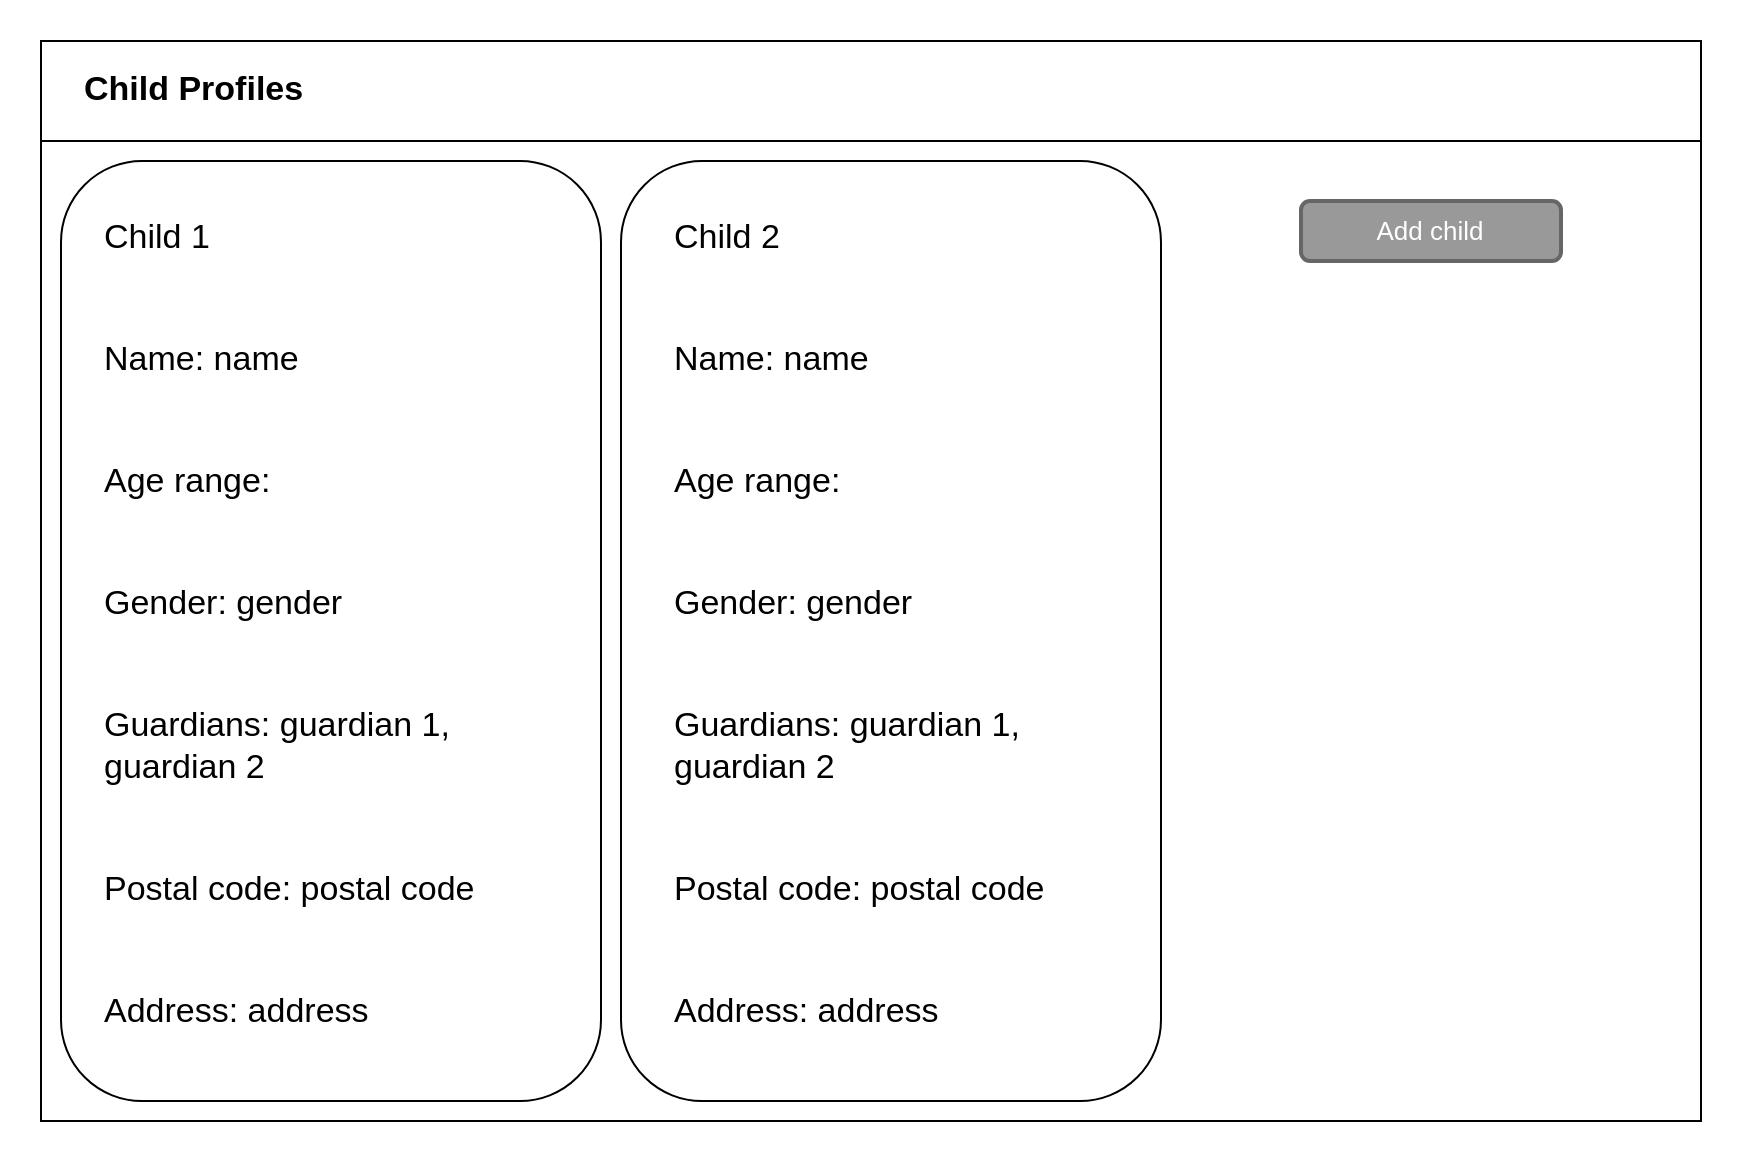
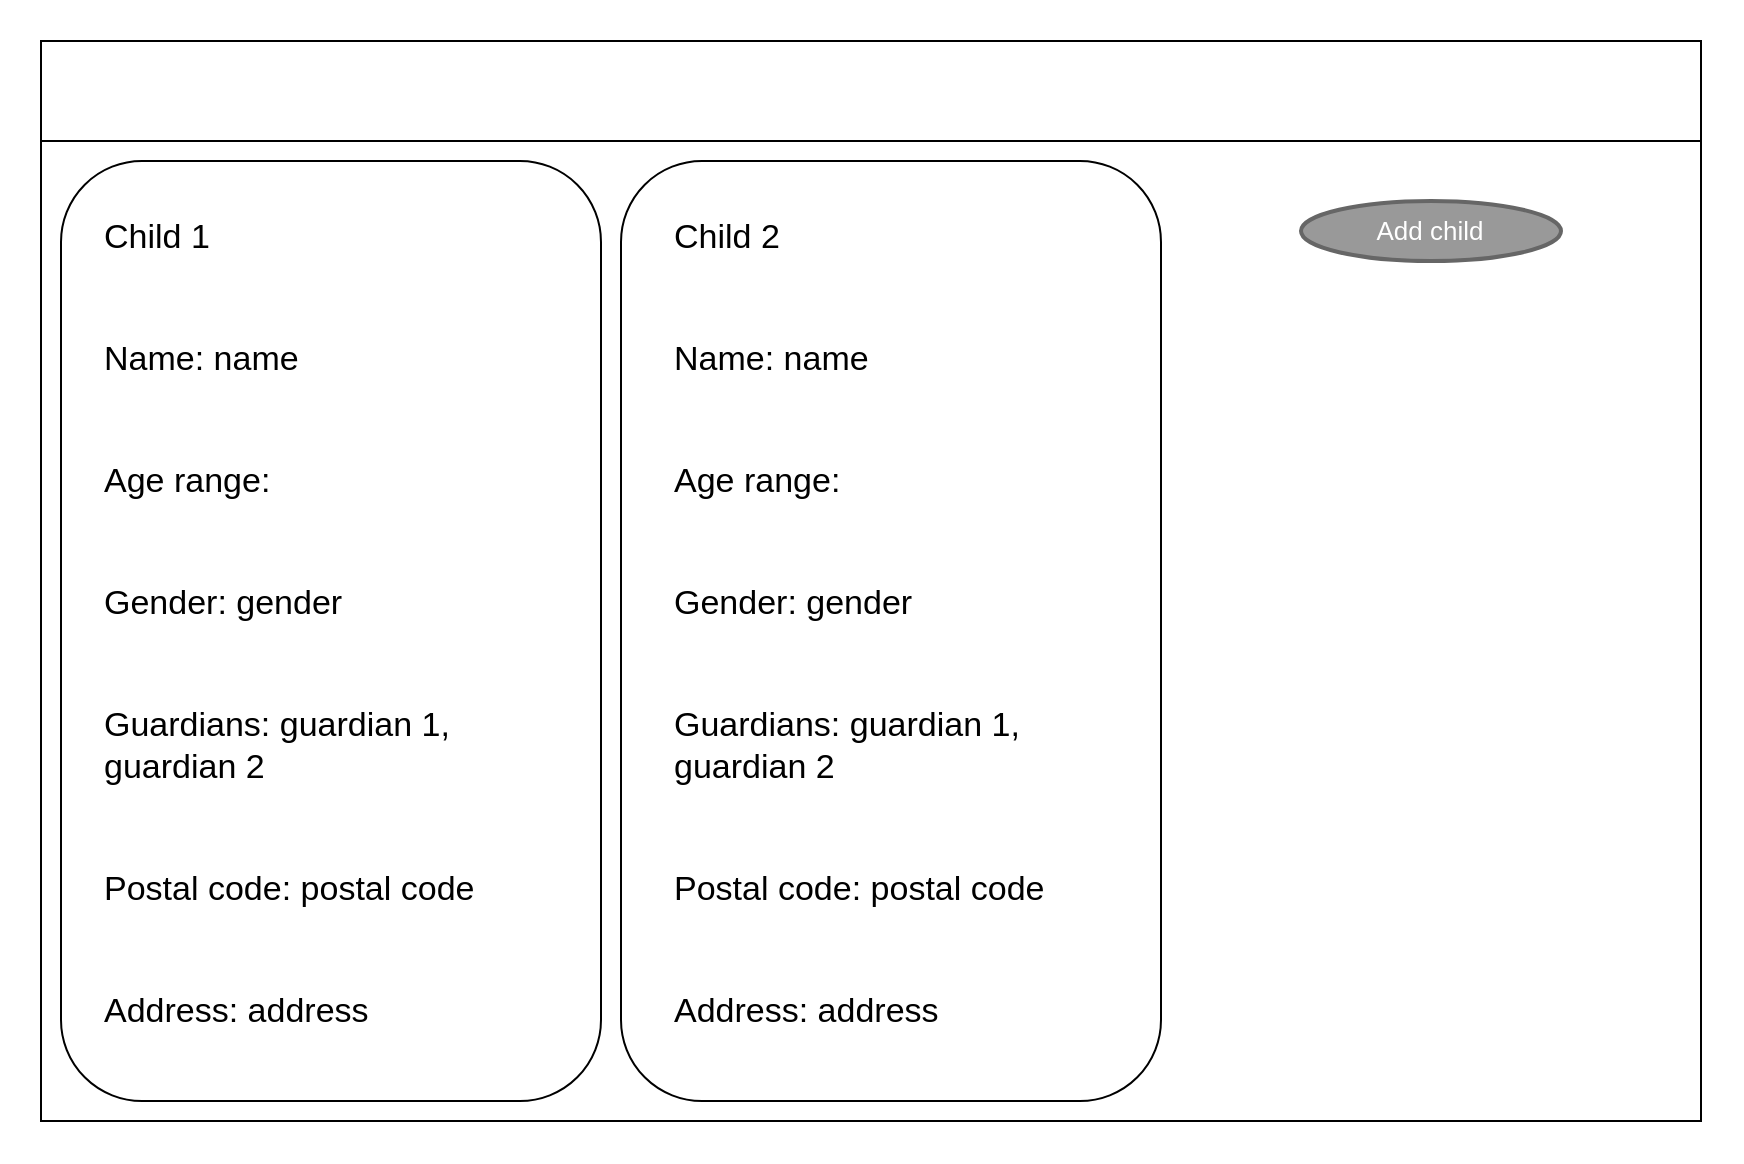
node "Child Profiles": removed
node "Add child": shape rounded rectangle -> ellipse
